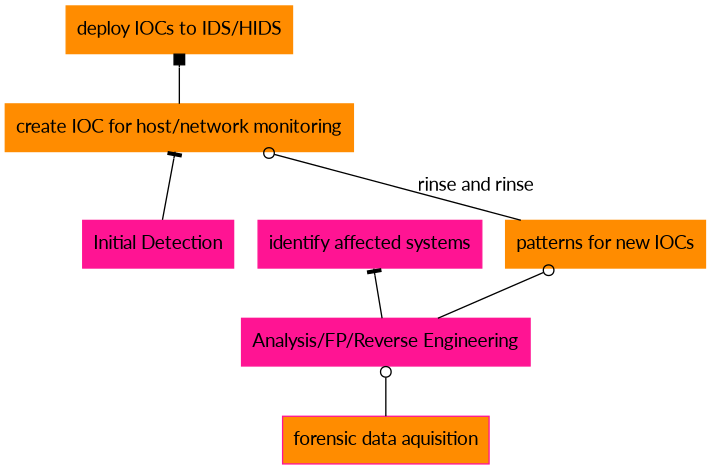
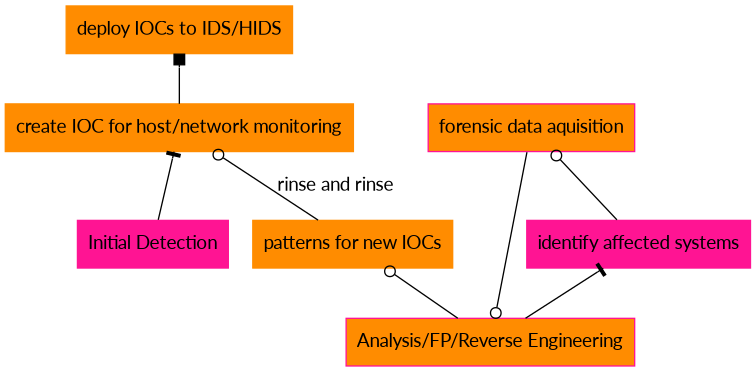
edge "identify affected systems" -> "forensic data aquisition": added
node "Analysis/FP/Reverse Engineering": fillcolor deeppink -> darkorange
